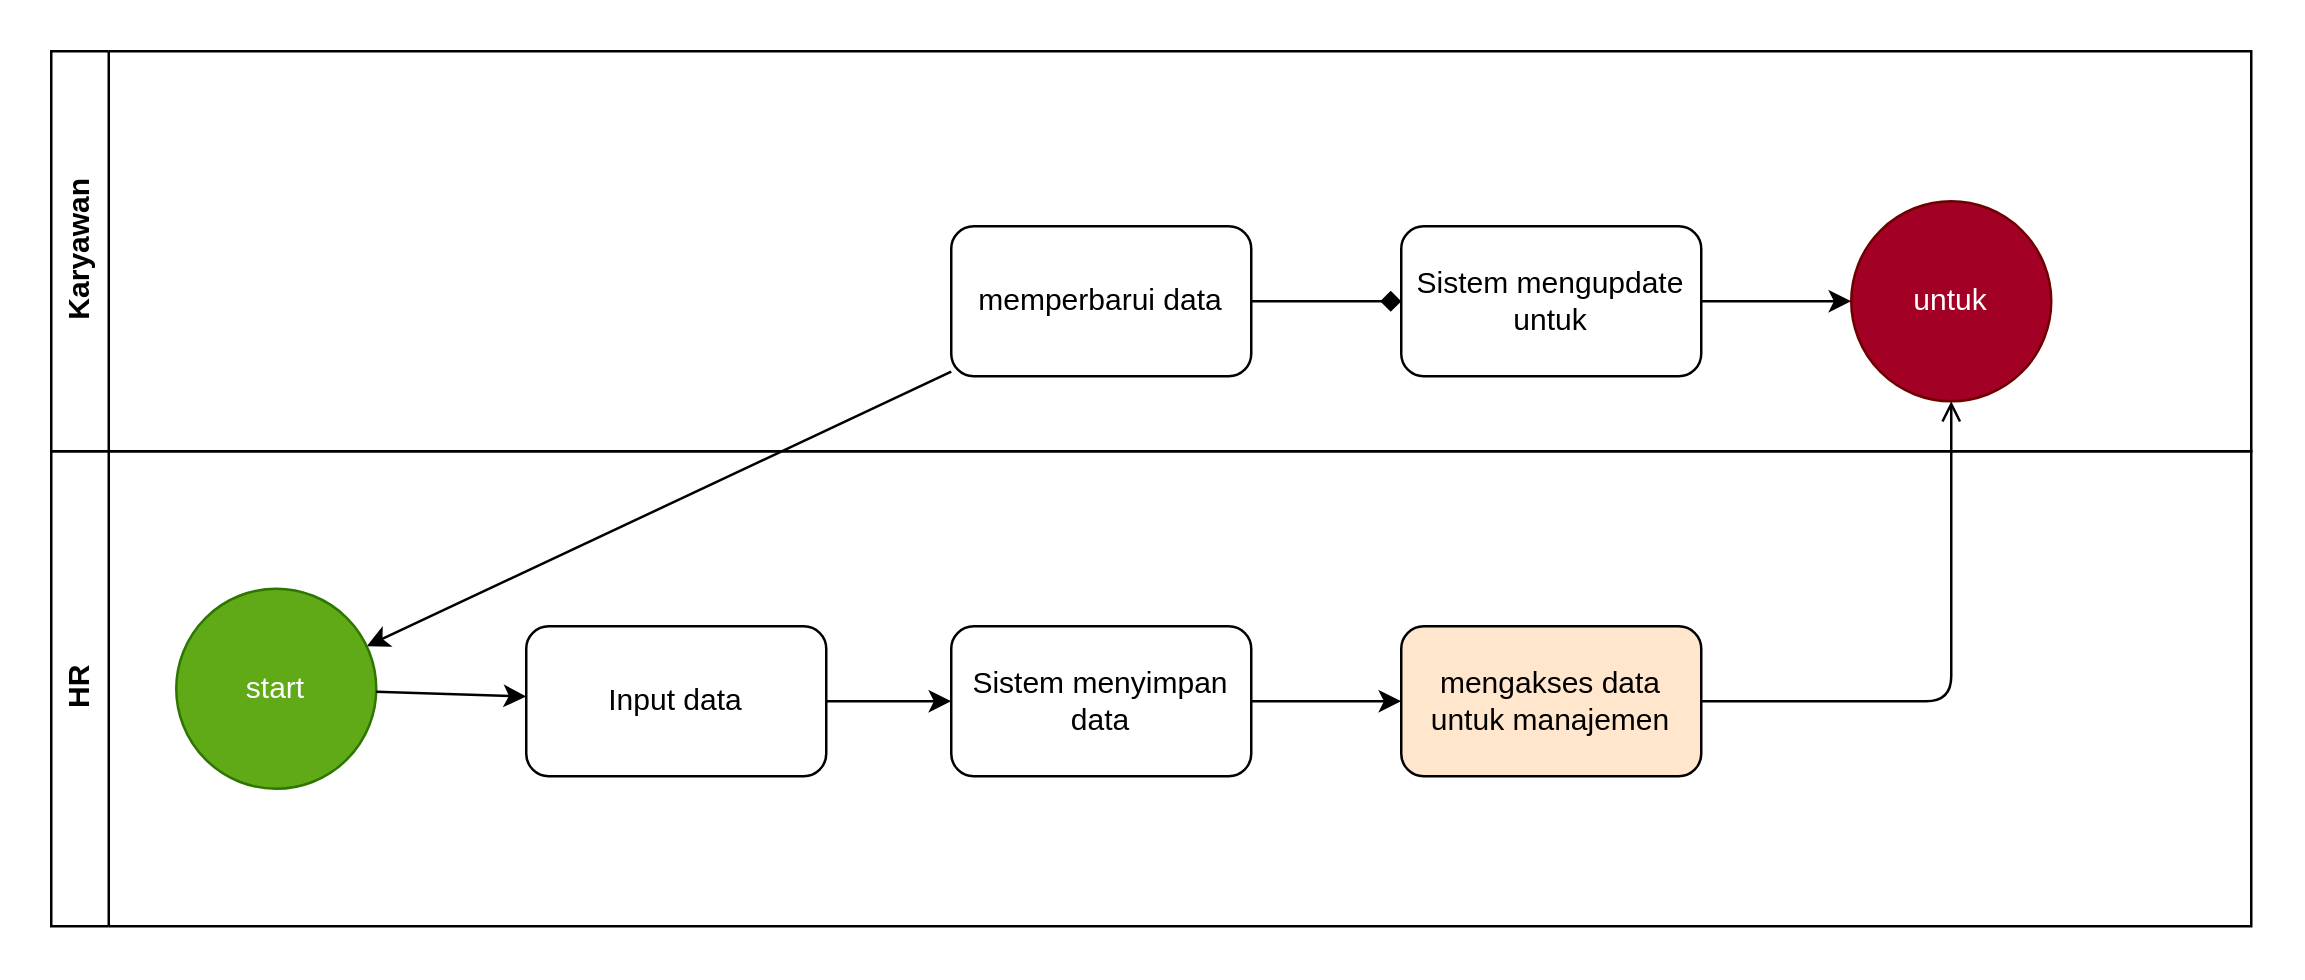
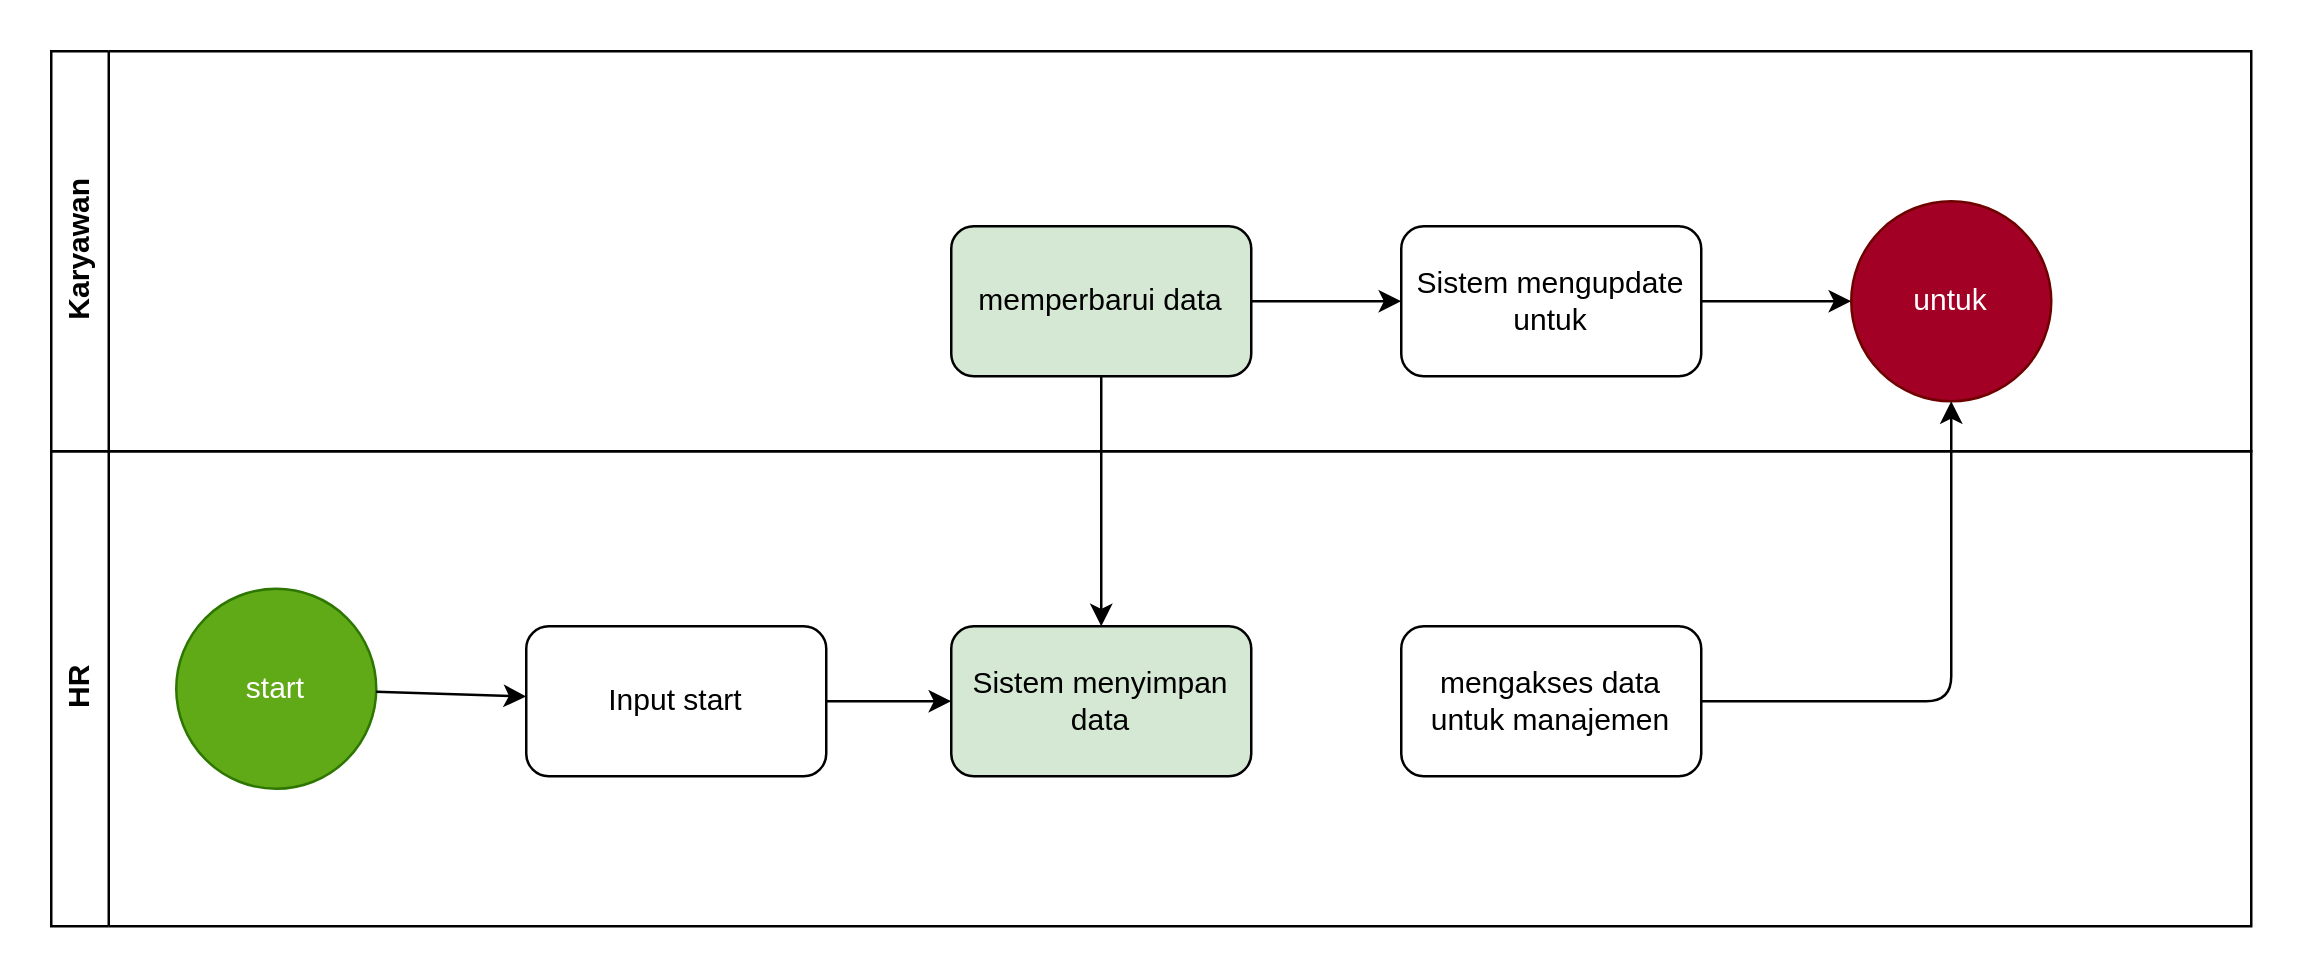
node "memperbarui data": fillcolor #ffffff -> #d5e8d4
edge "memperbarui data" -> "Sistem mengupdate untuk": arrowhead diamond -> classic
edge "mengakses data untuk manajemen" -> "untuk": arrowhead open -> classic
edge "memperbarui data" -> "start": now "memperbarui data" -> "Sistem menyimpan data"
node "Input data": label "Input data" -> "Input start"
node "Sistem menyimpan data": fillcolor #ffffff -> #d5e8d4
edge "Sistem menyimpan data" -> "mengakses data untuk manajemen": removed
node "mengakses data untuk manajemen": fillcolor #ffe6cc -> #ffffff
